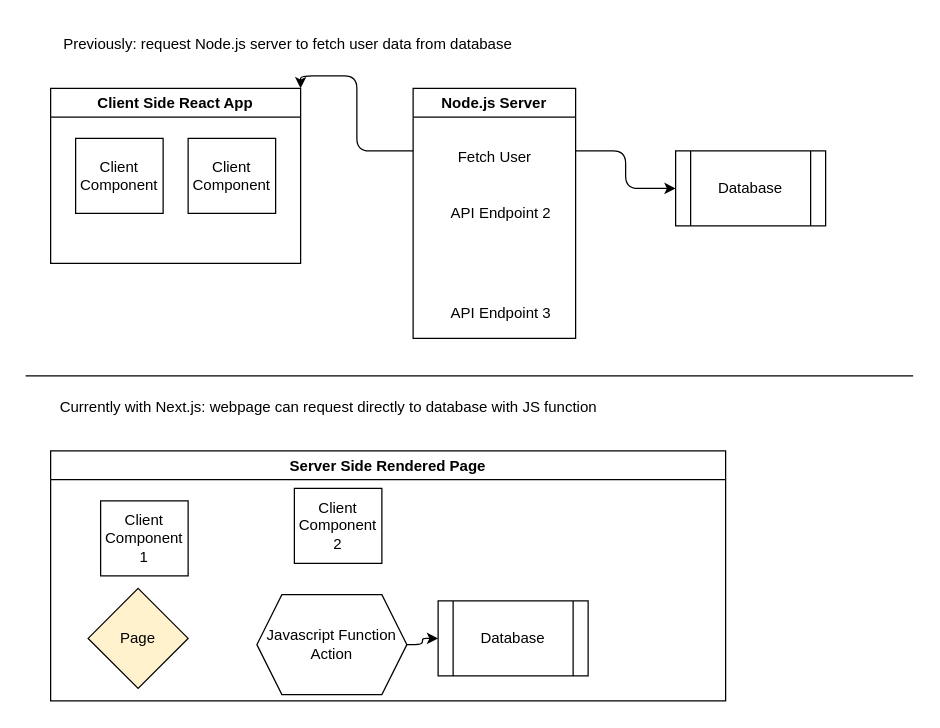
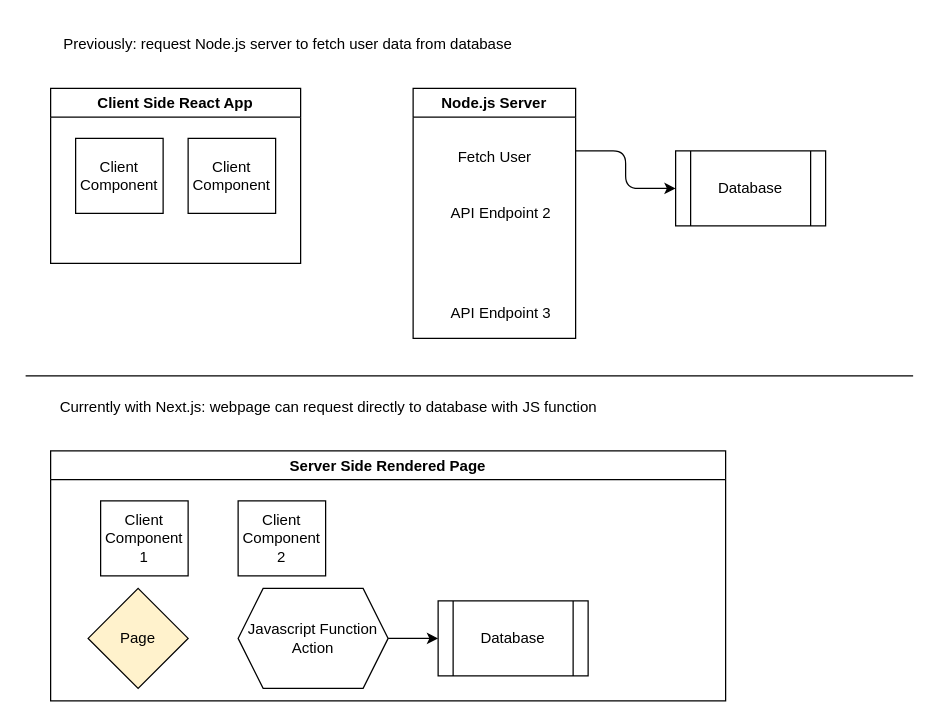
edge "Node.js Server" -> "Client Side React App": removed
node "Client Component 2": moved (338, 526) -> (282, 538)
node "Javascript Function Action": moved (332, 644) -> (313, 638)
